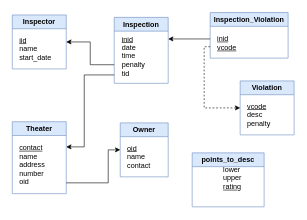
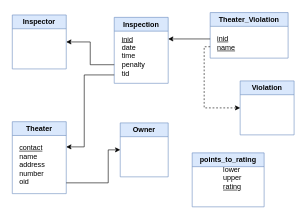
node "Inspection_Violation": label "Inspection_Violation" -> "Theater_Violation"
node "inid vcode": label "inid vcode" -> "inid name"
node "iid name start_date": removed
node "vcode desc penalty": removed
node "oid name contact": removed
node "points_to_desc": label "points_to_desc" -> "points_to_rating"
